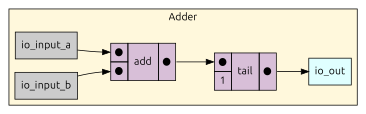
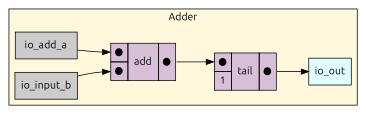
node "io_input_a": label "io_input_a" -> "io_add_a"
